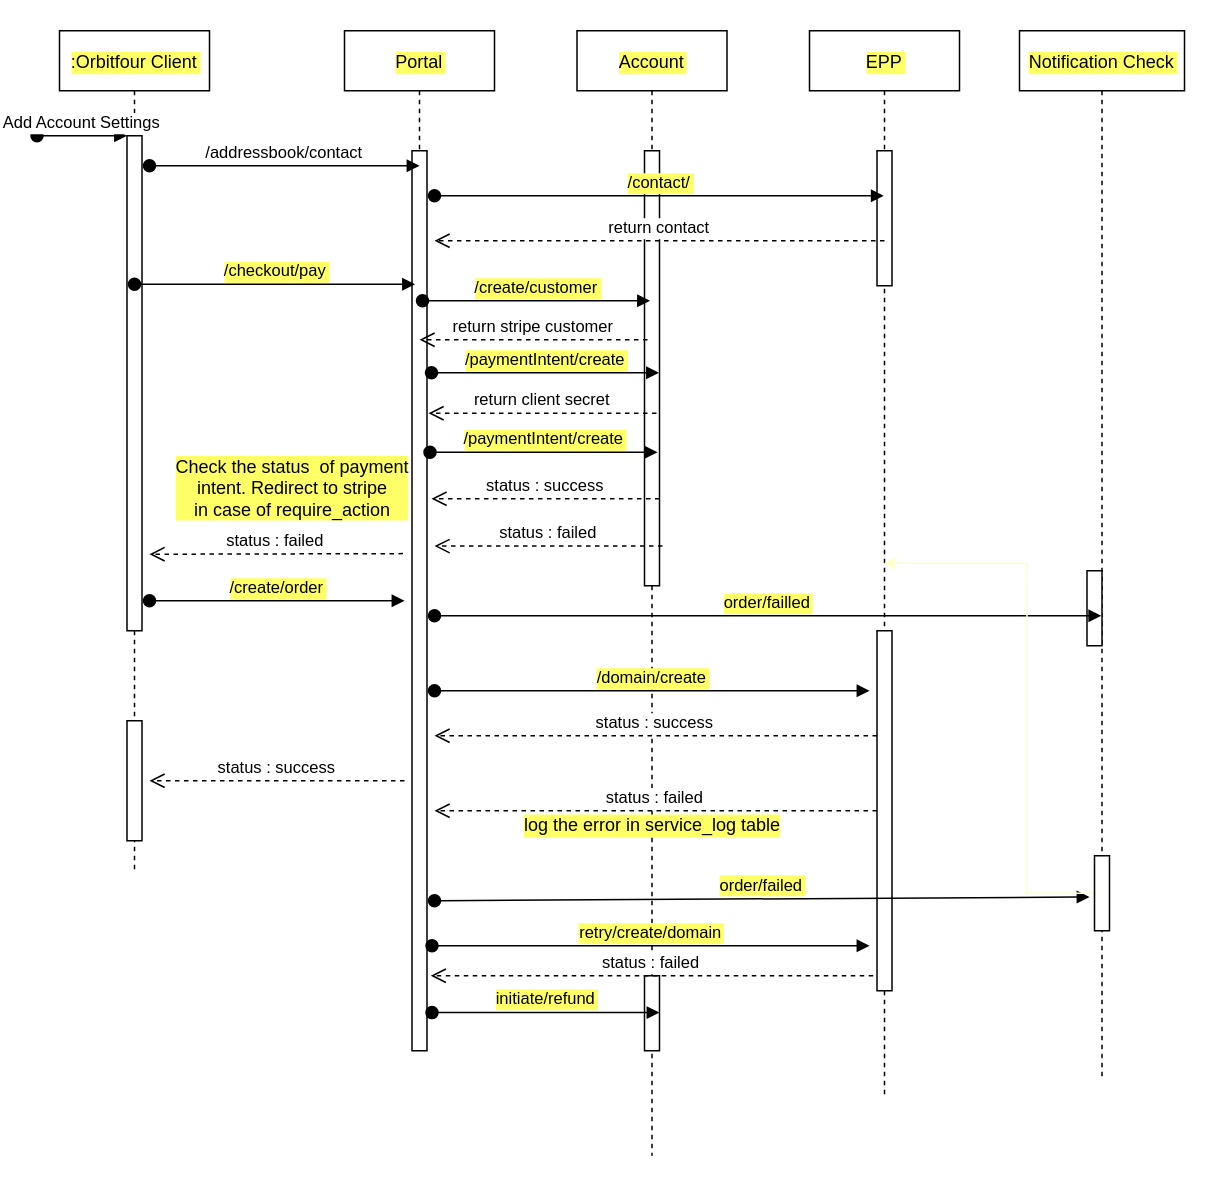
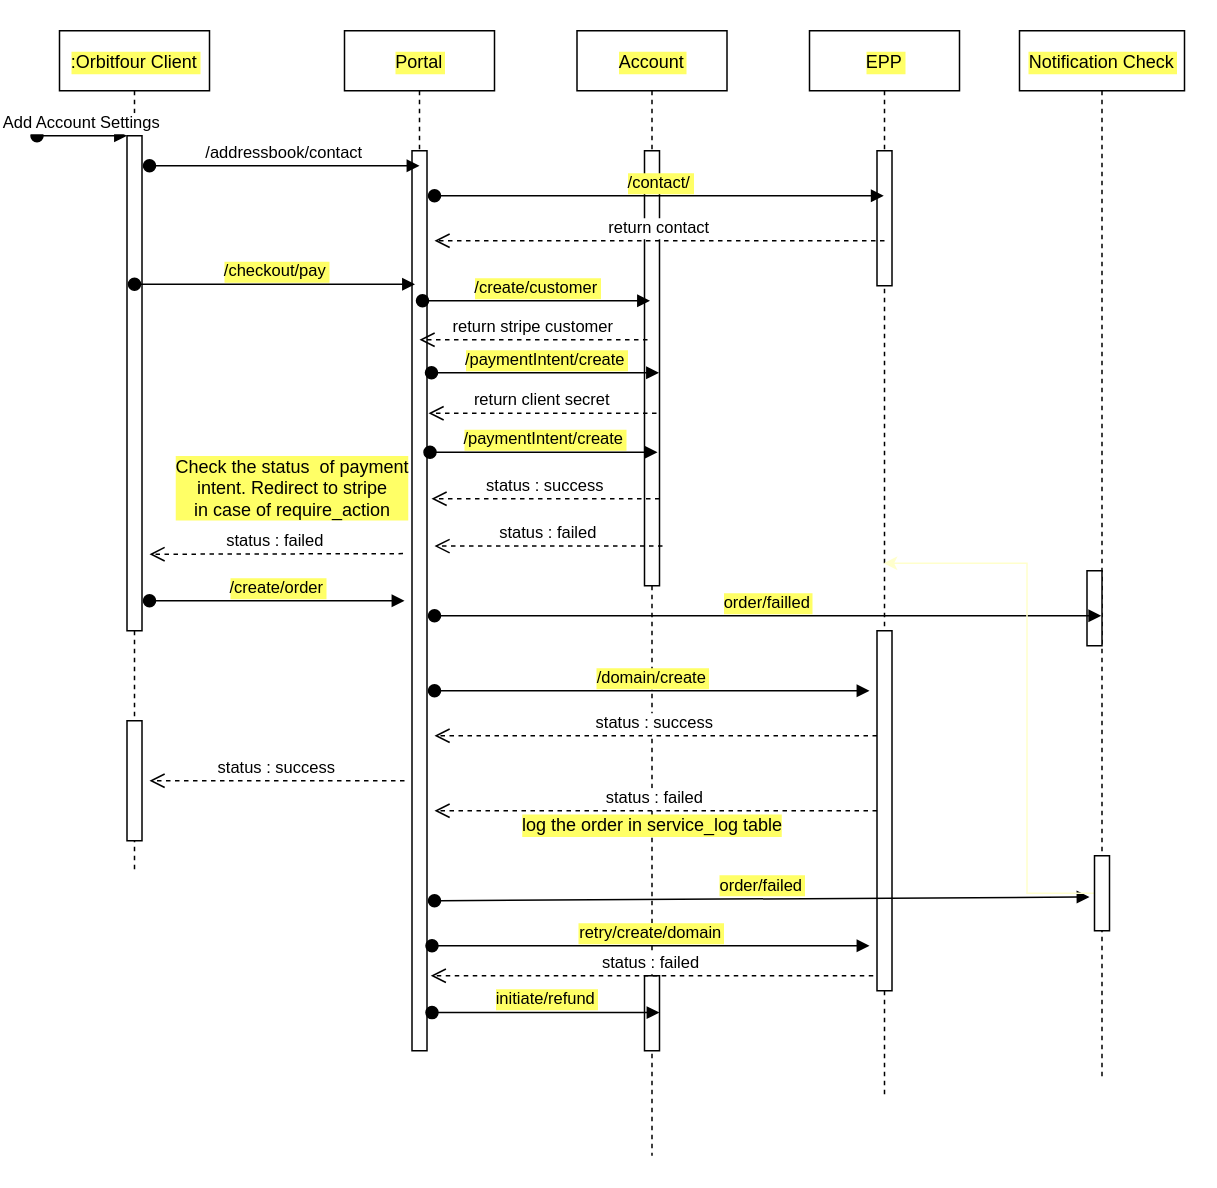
node "log the error in service_log table": label "log the error in service_log table" -> "log the order in service_log table"
